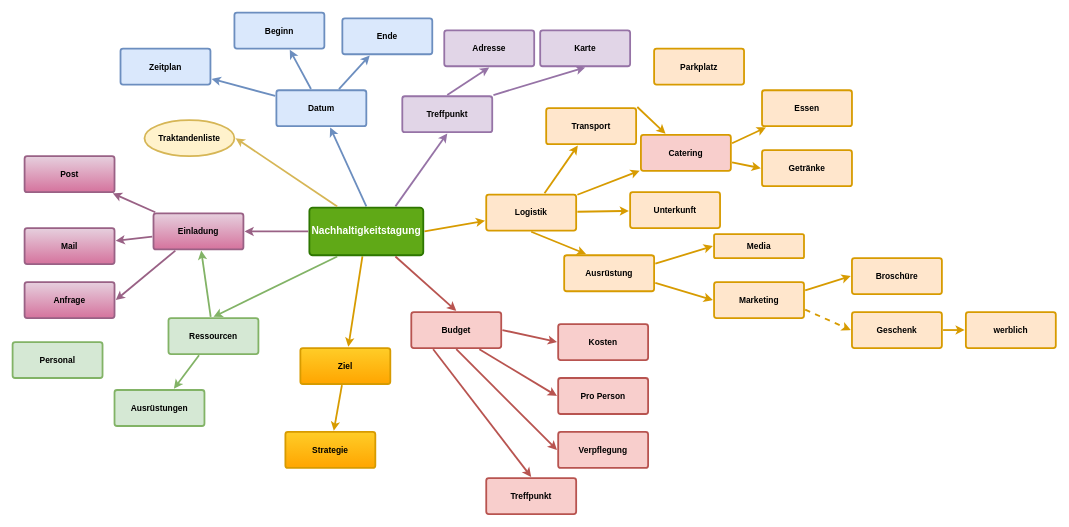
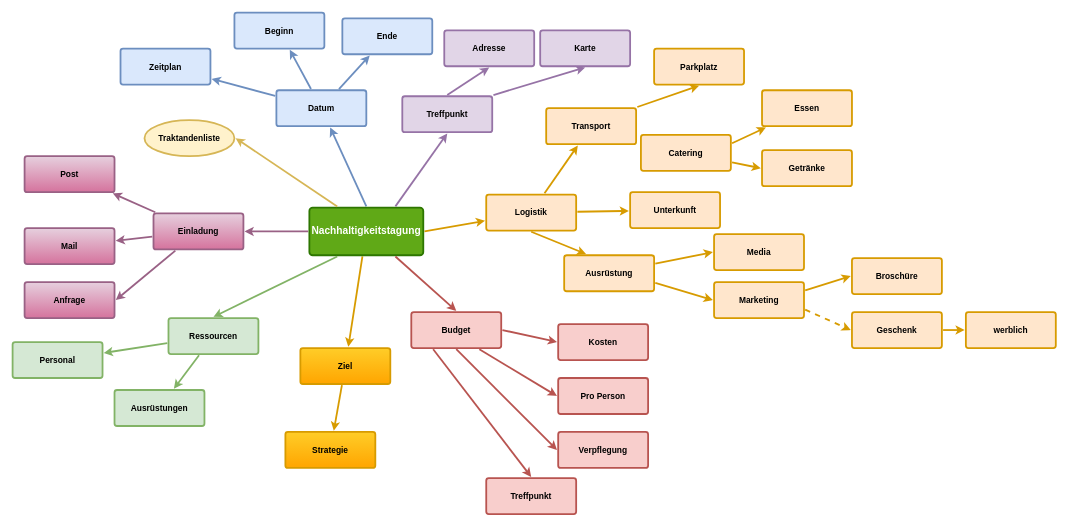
edge "Transport" -> "Catering": now "Transport" -> "Parkplatz"
node "Catering": fillcolor #f8cecc -> #ffe6cc
edge "Logistik" -> "Catering": removed
node "Media": size 90x24 -> 90x36
edge "Ressourcen" -> "Einladung": now "Ressourcen" -> "Personal"
